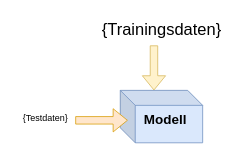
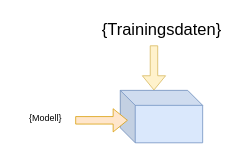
node "{Testdaten}": label "{Testdaten}" -> "{Modell}"
node "Modell": removed
